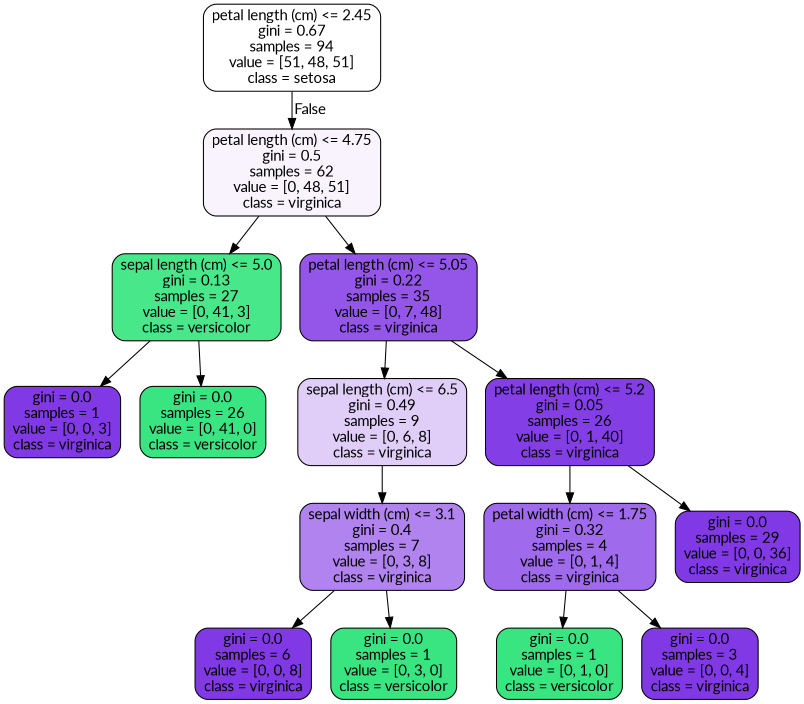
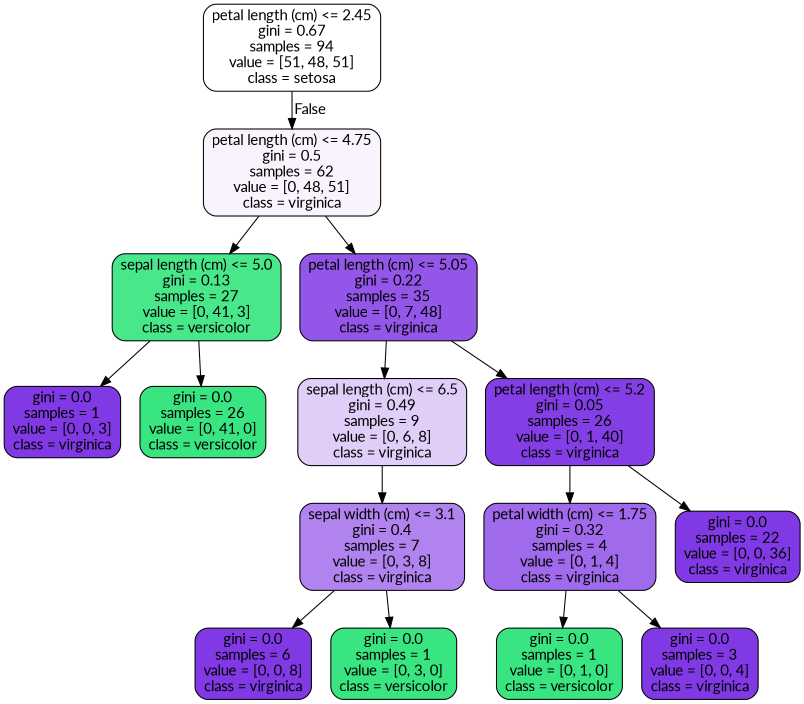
node "gini = 0.0 samples = 29 value = [0, 0, 36] class = virginica": label "gini = 0.0 samples = 29 value = [0, 0, 36] class = virginica" -> "gini = 0.0 samples = 22 value = [0, 0, 36] class = virginica"
